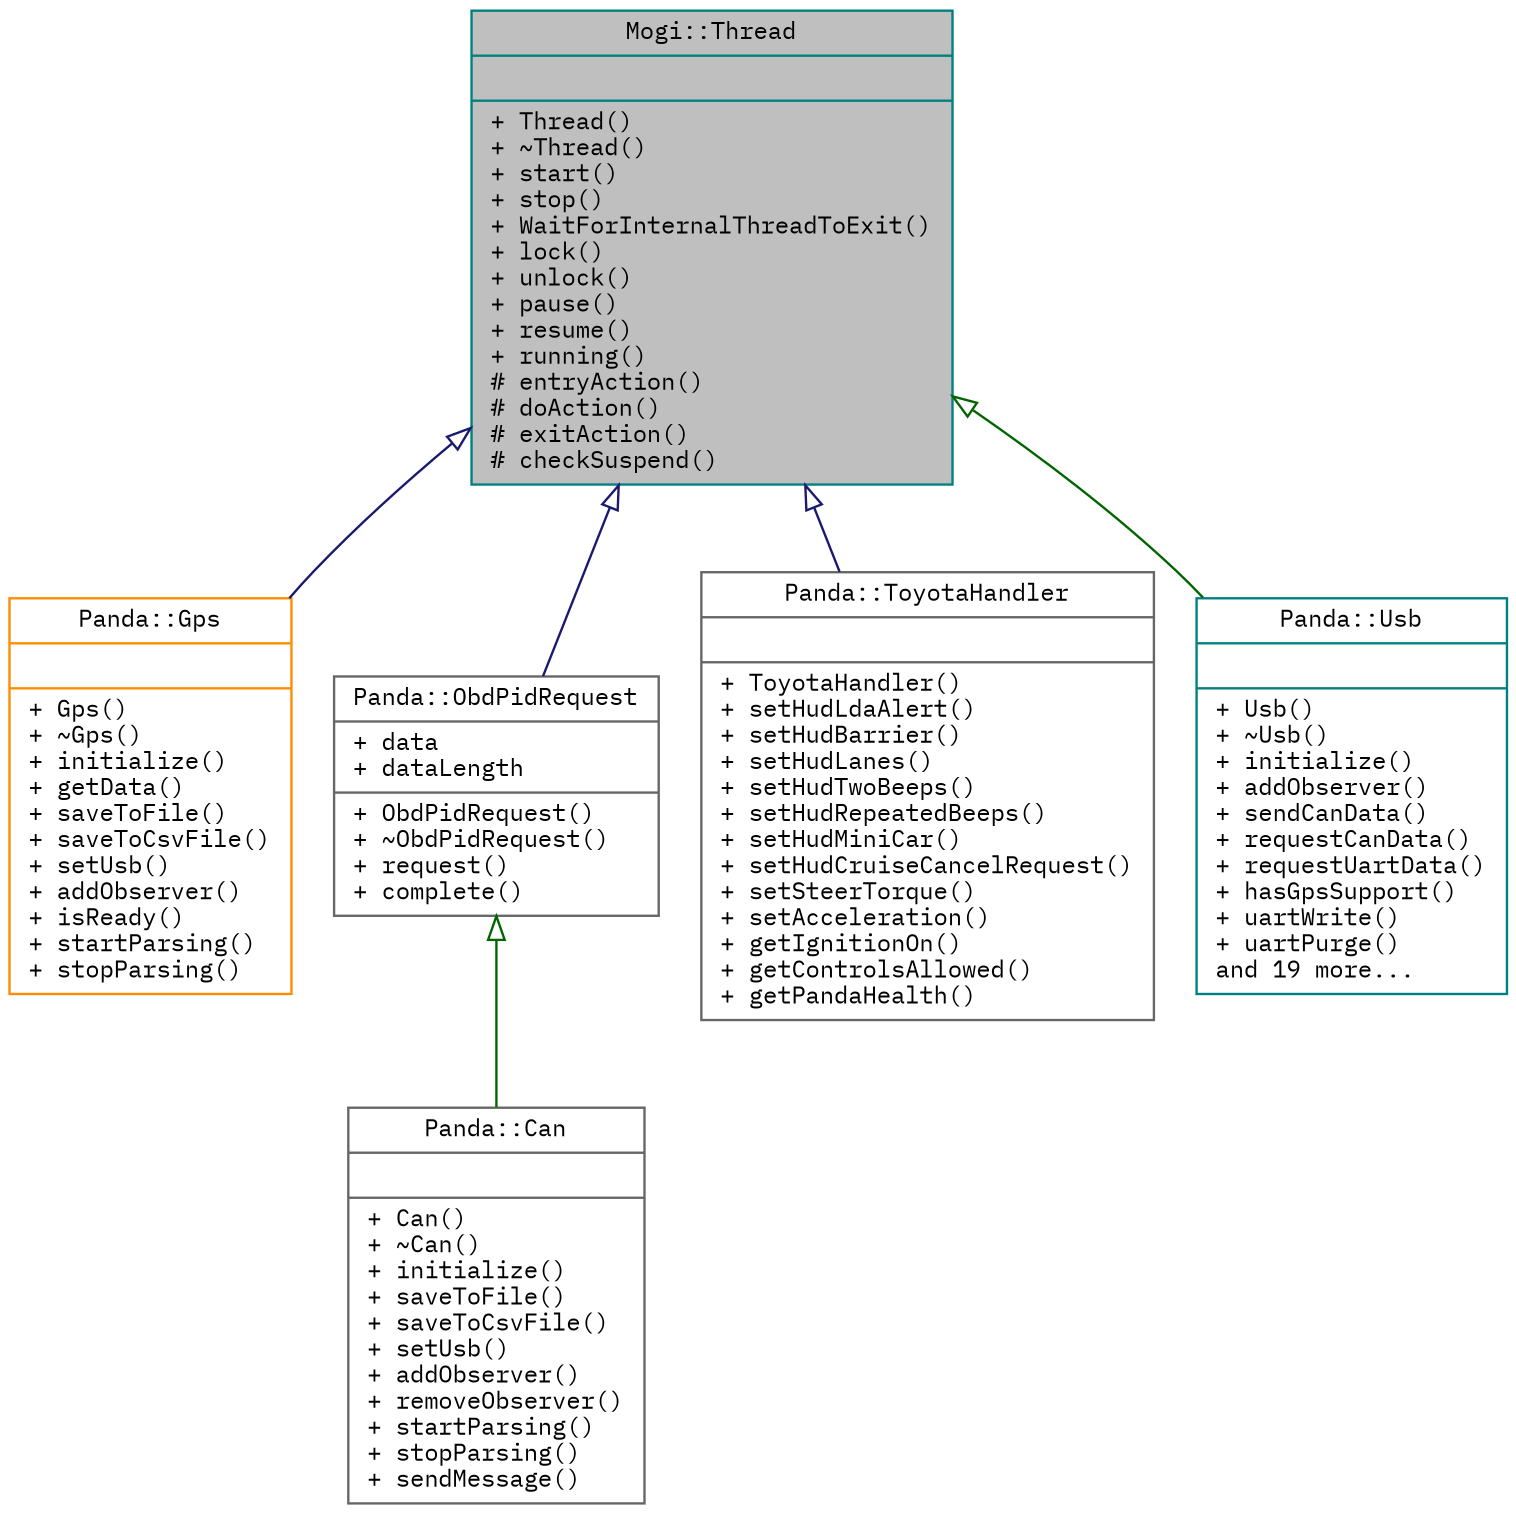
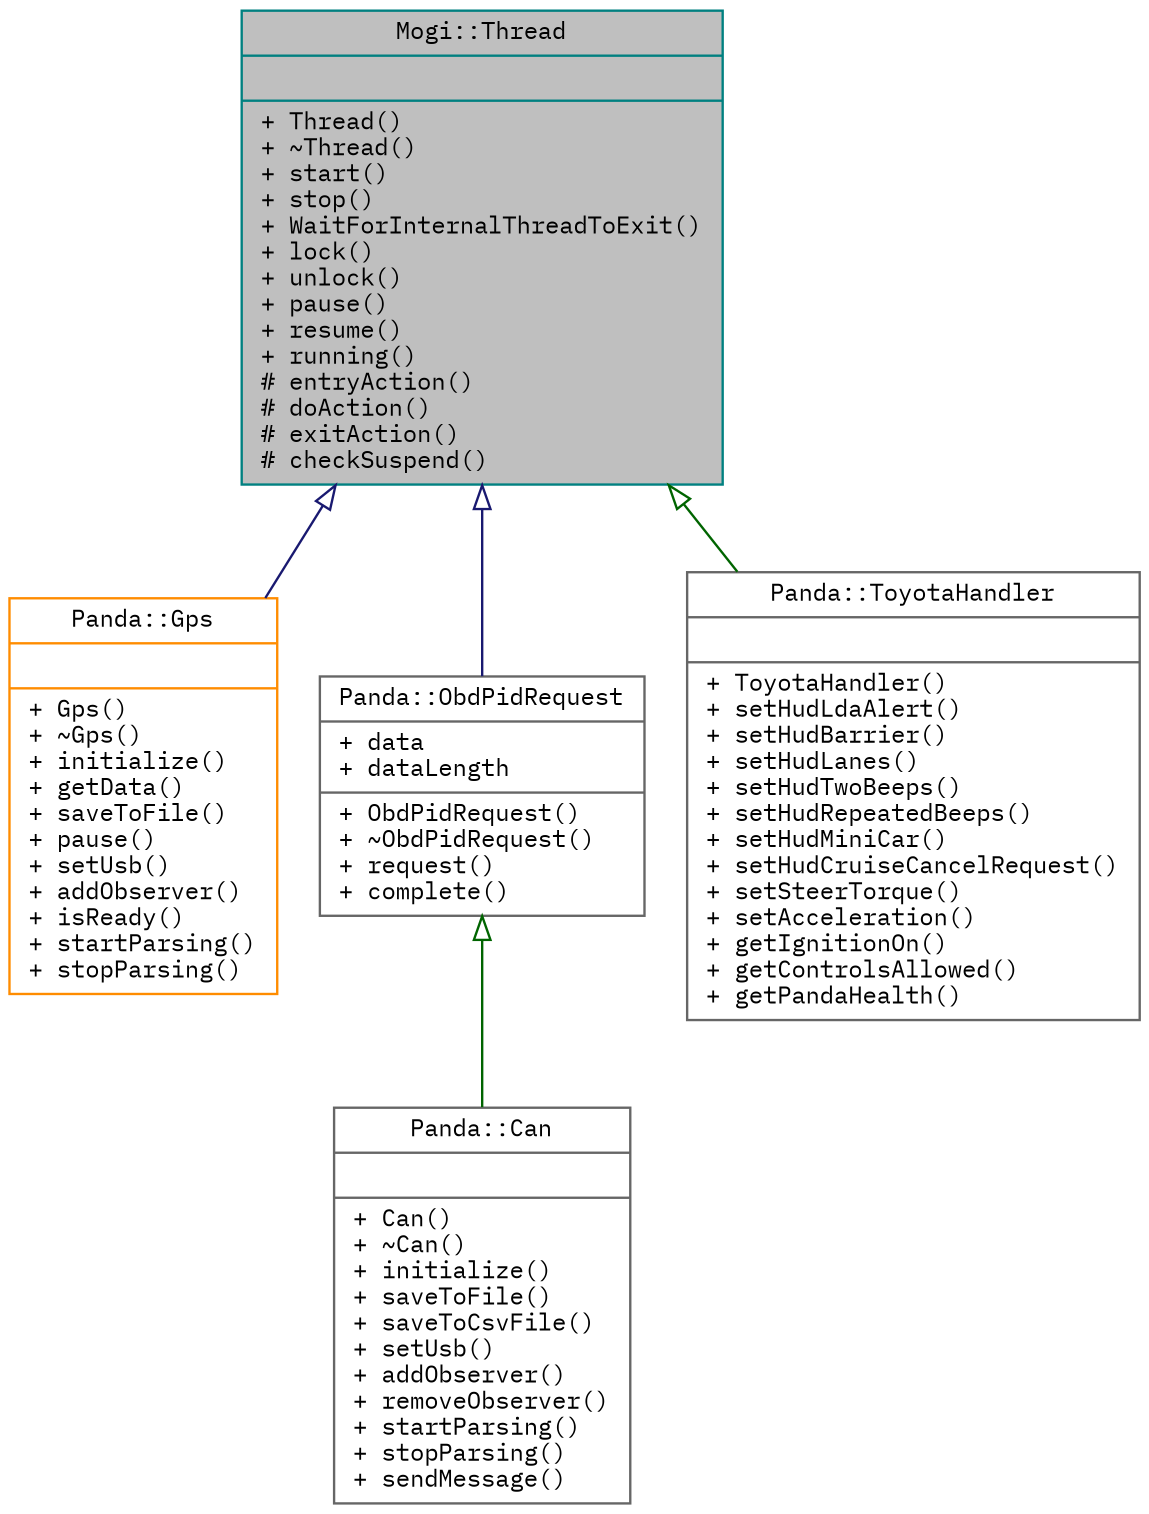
edge "Panda::ToyotaHandler" -> "Mogi::Thread": color midnightblue -> darkgreen
node "Panda::Usb": removed
node "Panda::Gps": text "+ saveToCsvFile()" -> "+ pause()"
